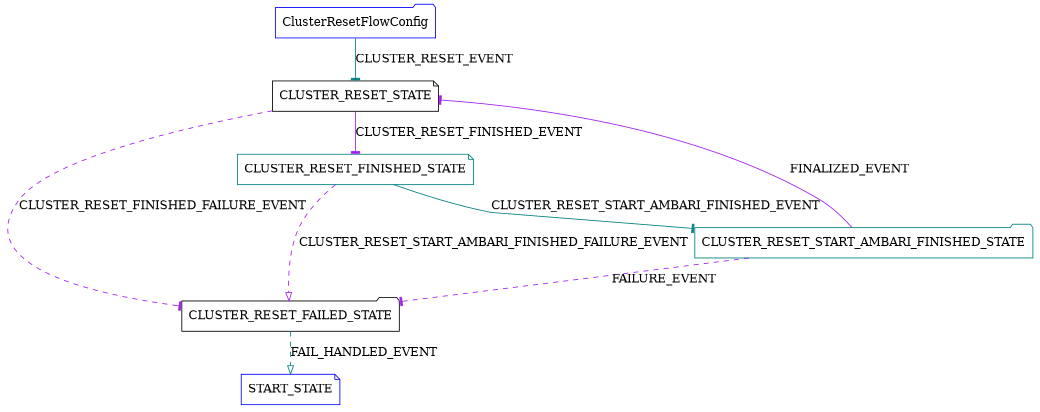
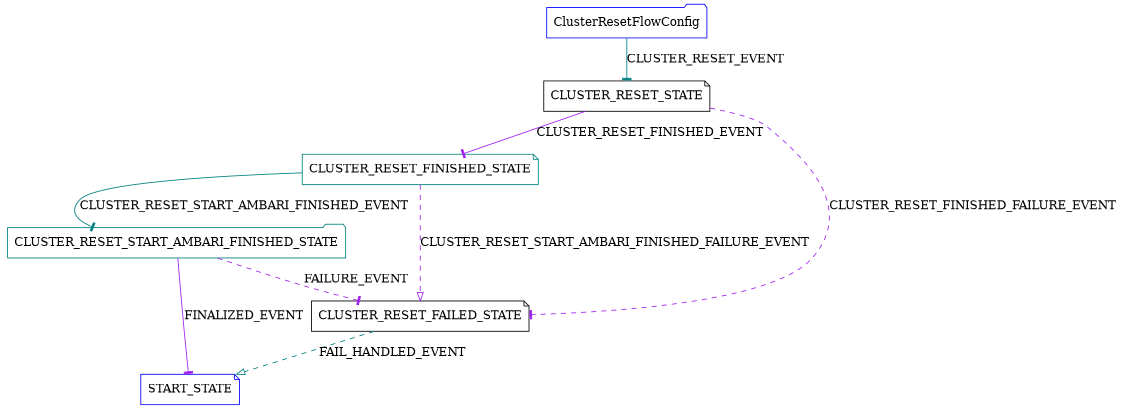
edge "CLUSTER_RESET_START_AMBARI_FINISHED_STATE" -> "CLUSTER_RESET_STATE": now "CLUSTER_RESET_START_AMBARI_FINISHED_STATE" -> "START_STATE"
node "CLUSTER_RESET_FAILED_STATE": shape folder -> note
